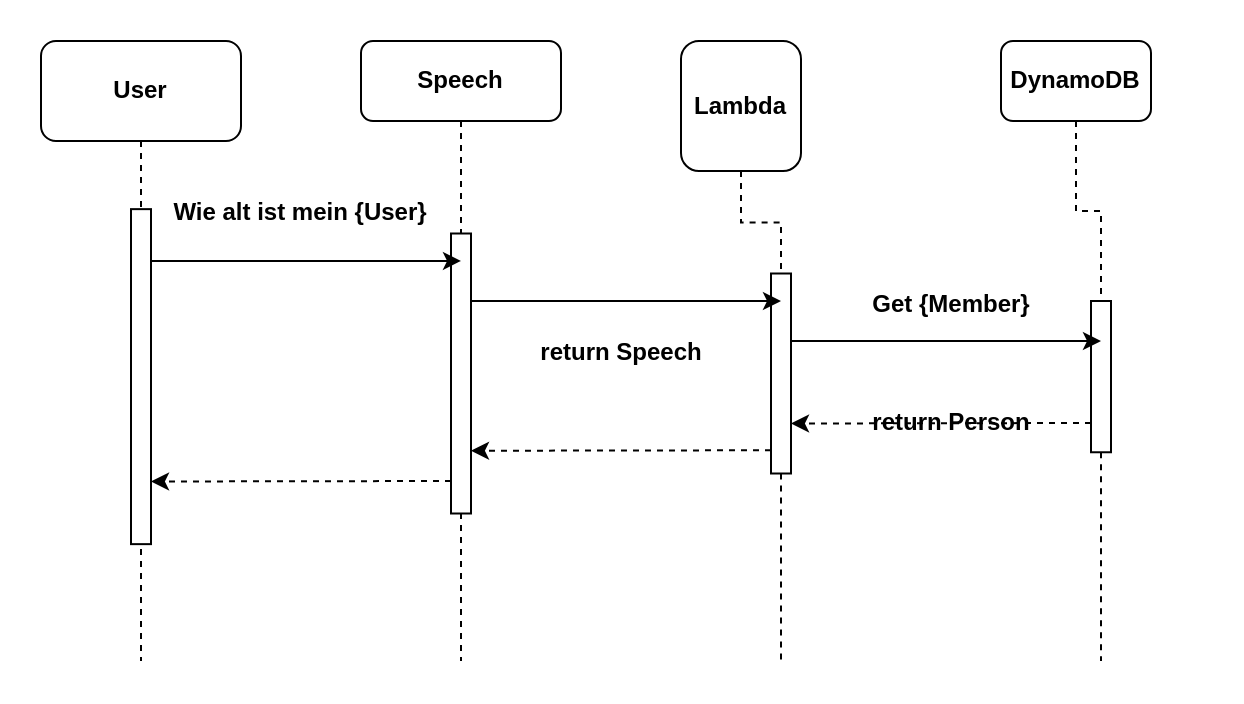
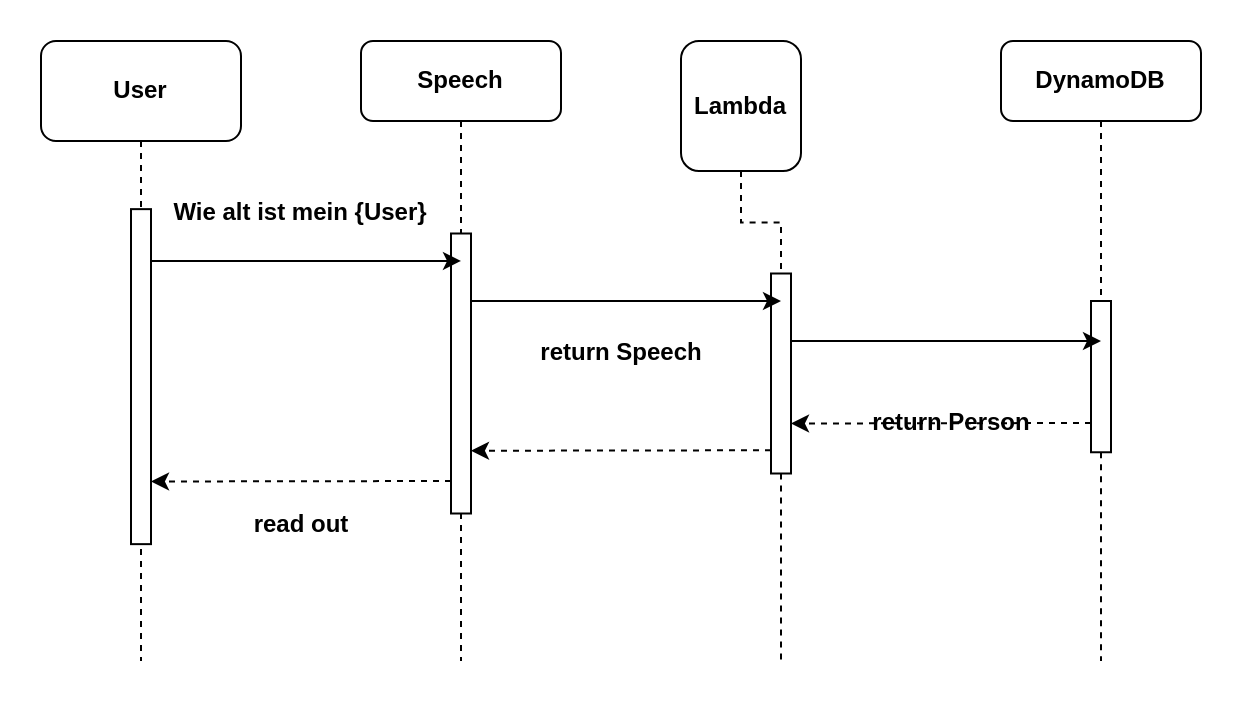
node "DynamoDB": size 150x80 -> 200x80
node "Get {Member}": removed
node "read out": added
